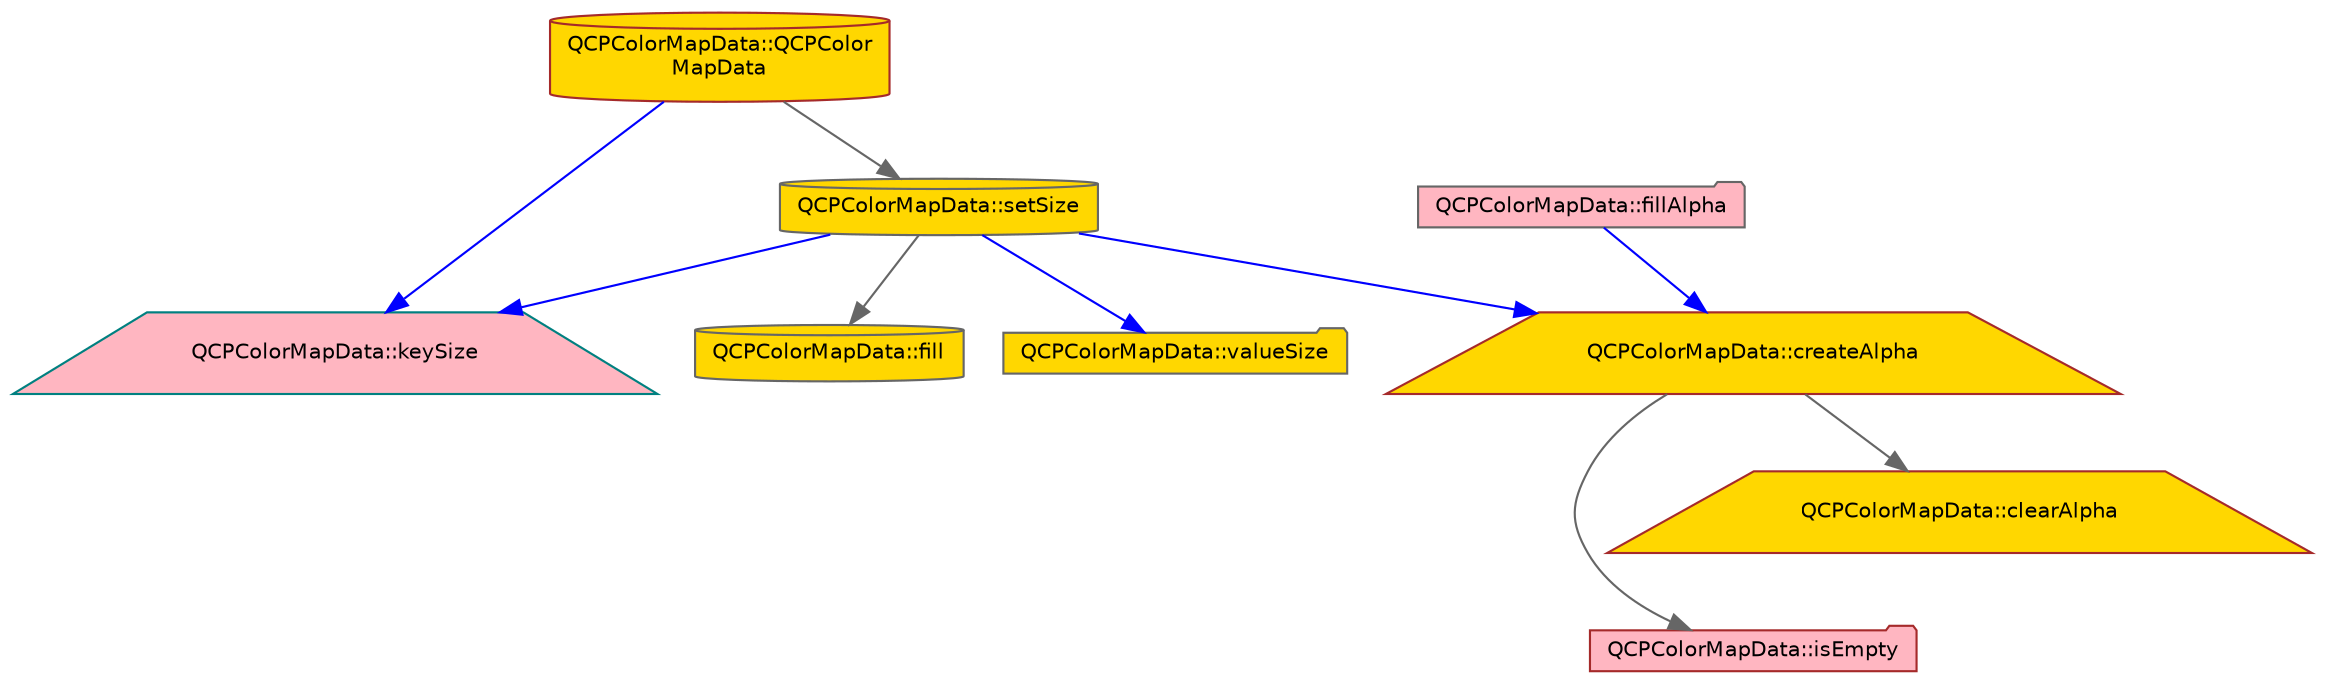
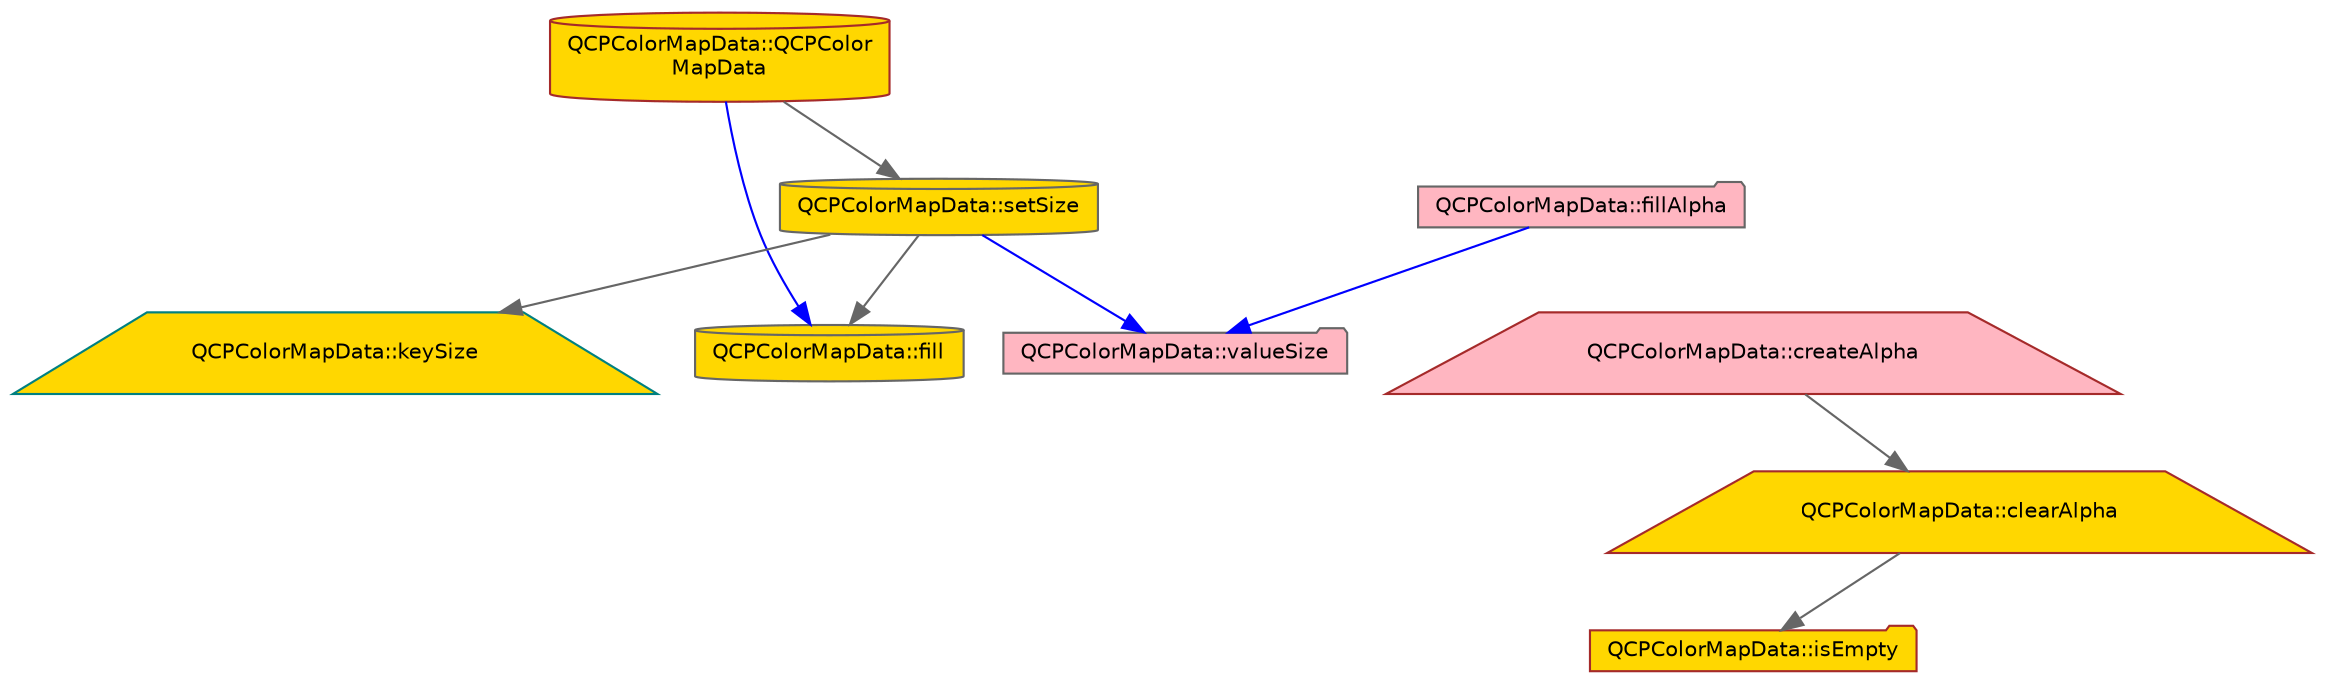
edge "QCPColorMapData::QCPColor MapData" -> "QCPColorMapData::keySize": now "QCPColorMapData::QCPColor MapData" -> "QCPColorMapData::fill"
edge "QCPColorMapData::fillAlpha" -> "QCPColorMapData::createAlpha": now "QCPColorMapData::fillAlpha" -> "QCPColorMapData::valueSize"
edge "QCPColorMapData::setSize" -> "QCPColorMapData::keySize": color blue -> gray40
edge "QCPColorMapData::setSize" -> "QCPColorMapData::createAlpha": removed
node "QCPColorMapData::keySize": fillcolor lightpink -> gold
node "QCPColorMapData::valueSize": fillcolor gold -> lightpink
node "QCPColorMapData::createAlpha": fillcolor gold -> lightpink
edge "QCPColorMapData::createAlpha" -> "QCPColorMapData::isEmpty": now "QCPColorMapData::clearAlpha" -> "QCPColorMapData::isEmpty"
node "QCPColorMapData::isEmpty": fillcolor lightpink -> gold
